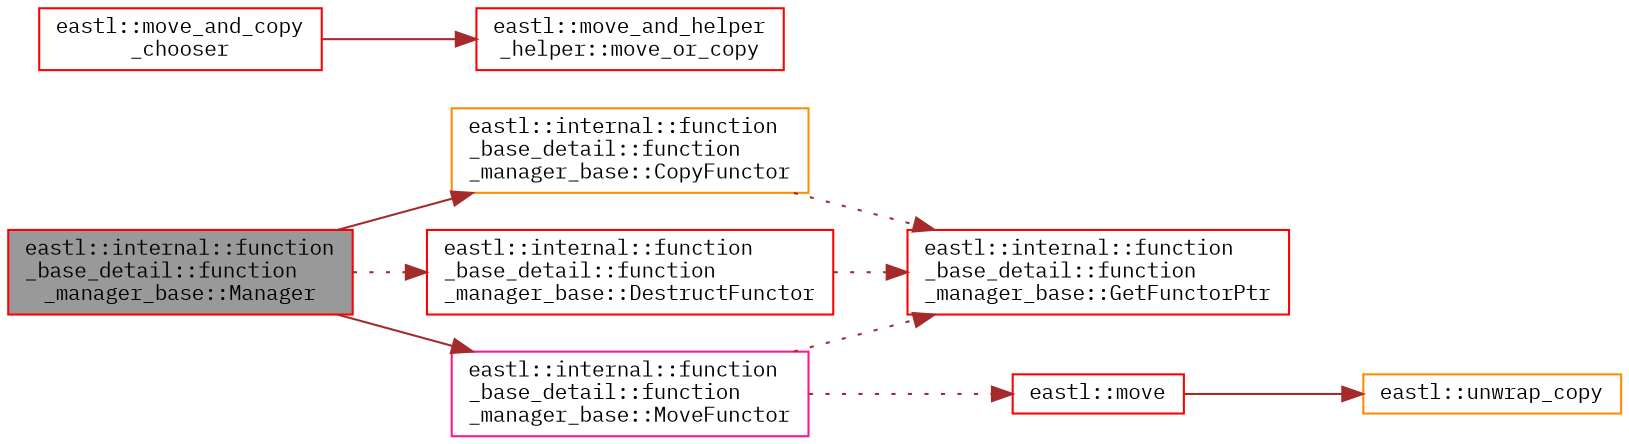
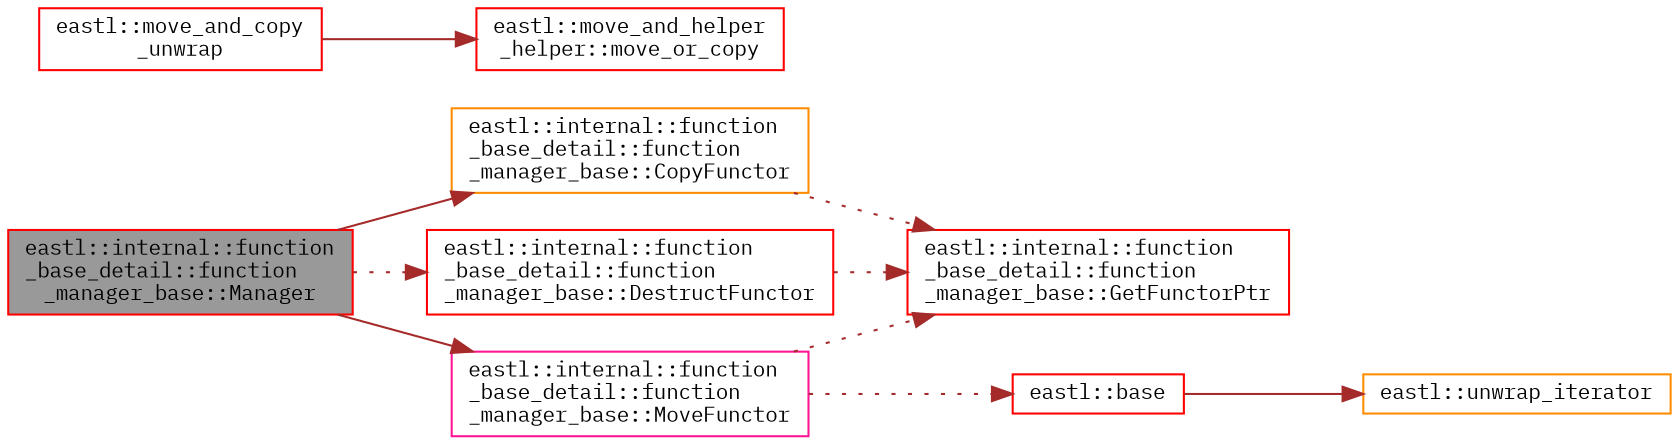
node "eastl::move_and_copy _chooser": label "eastl::move_and_copy _chooser" -> "eastl::move_and_copy _unwrap"
node "eastl::move": label "eastl::move" -> "eastl::base"
node "eastl::unwrap_copy": label "eastl::unwrap_copy" -> "eastl::unwrap_iterator"
